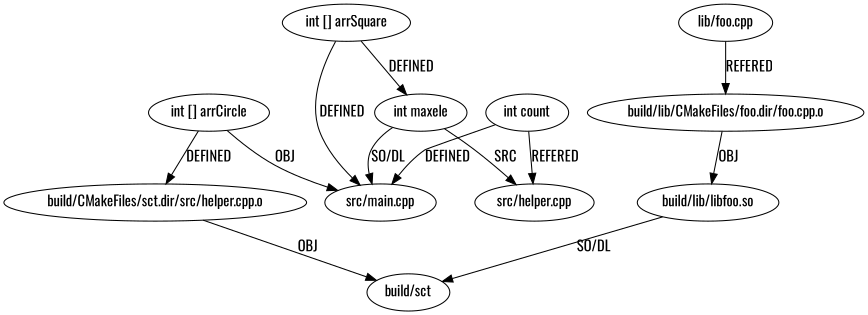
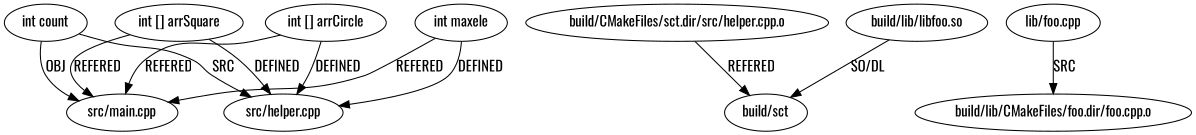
edge "int [] arrSquare" -> "int maxele": now "int [] arrSquare" -> "src/helper.cpp"
edge "lib/foo.cpp" -> "build/lib/CMakeFiles/foo.dir/foo.cpp.o": label "REFERED" -> "SRC"
edge "int [] arrSquare" -> "src/main.cpp": label "DEFINED" -> "REFERED"
edge "build/lib/CMakeFiles/foo.dir/foo.cpp.o" -> "build/lib/libfoo.so": removed, label "OBJ"
edge "int [] arrCircle" -> "build/CMakeFiles/sct.dir/src/helper.cpp.o": now "int [] arrCircle" -> "src/helper.cpp"
edge "int [] arrCircle" -> "src/main.cpp": label "OBJ" -> "REFERED"
edge "int maxele" -> "src/main.cpp": label "SO/DL" -> "REFERED"
edge "int count" -> "src/main.cpp": label "DEFINED" -> "OBJ"
edge "int maxele" -> "src/helper.cpp": label "SRC" -> "DEFINED"
edge "int count" -> "src/helper.cpp": label "REFERED" -> "SRC"
edge "build/CMakeFiles/sct.dir/src/helper.cpp.o" -> "build/sct": label "OBJ" -> "REFERED"
